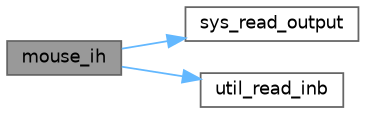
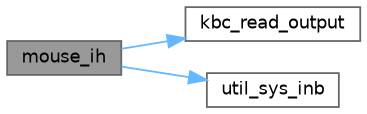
node "sys_read_output": label "sys_read_output" -> "kbc_read_output"
node "util_read_inb": label "util_read_inb" -> "util_sys_inb"
